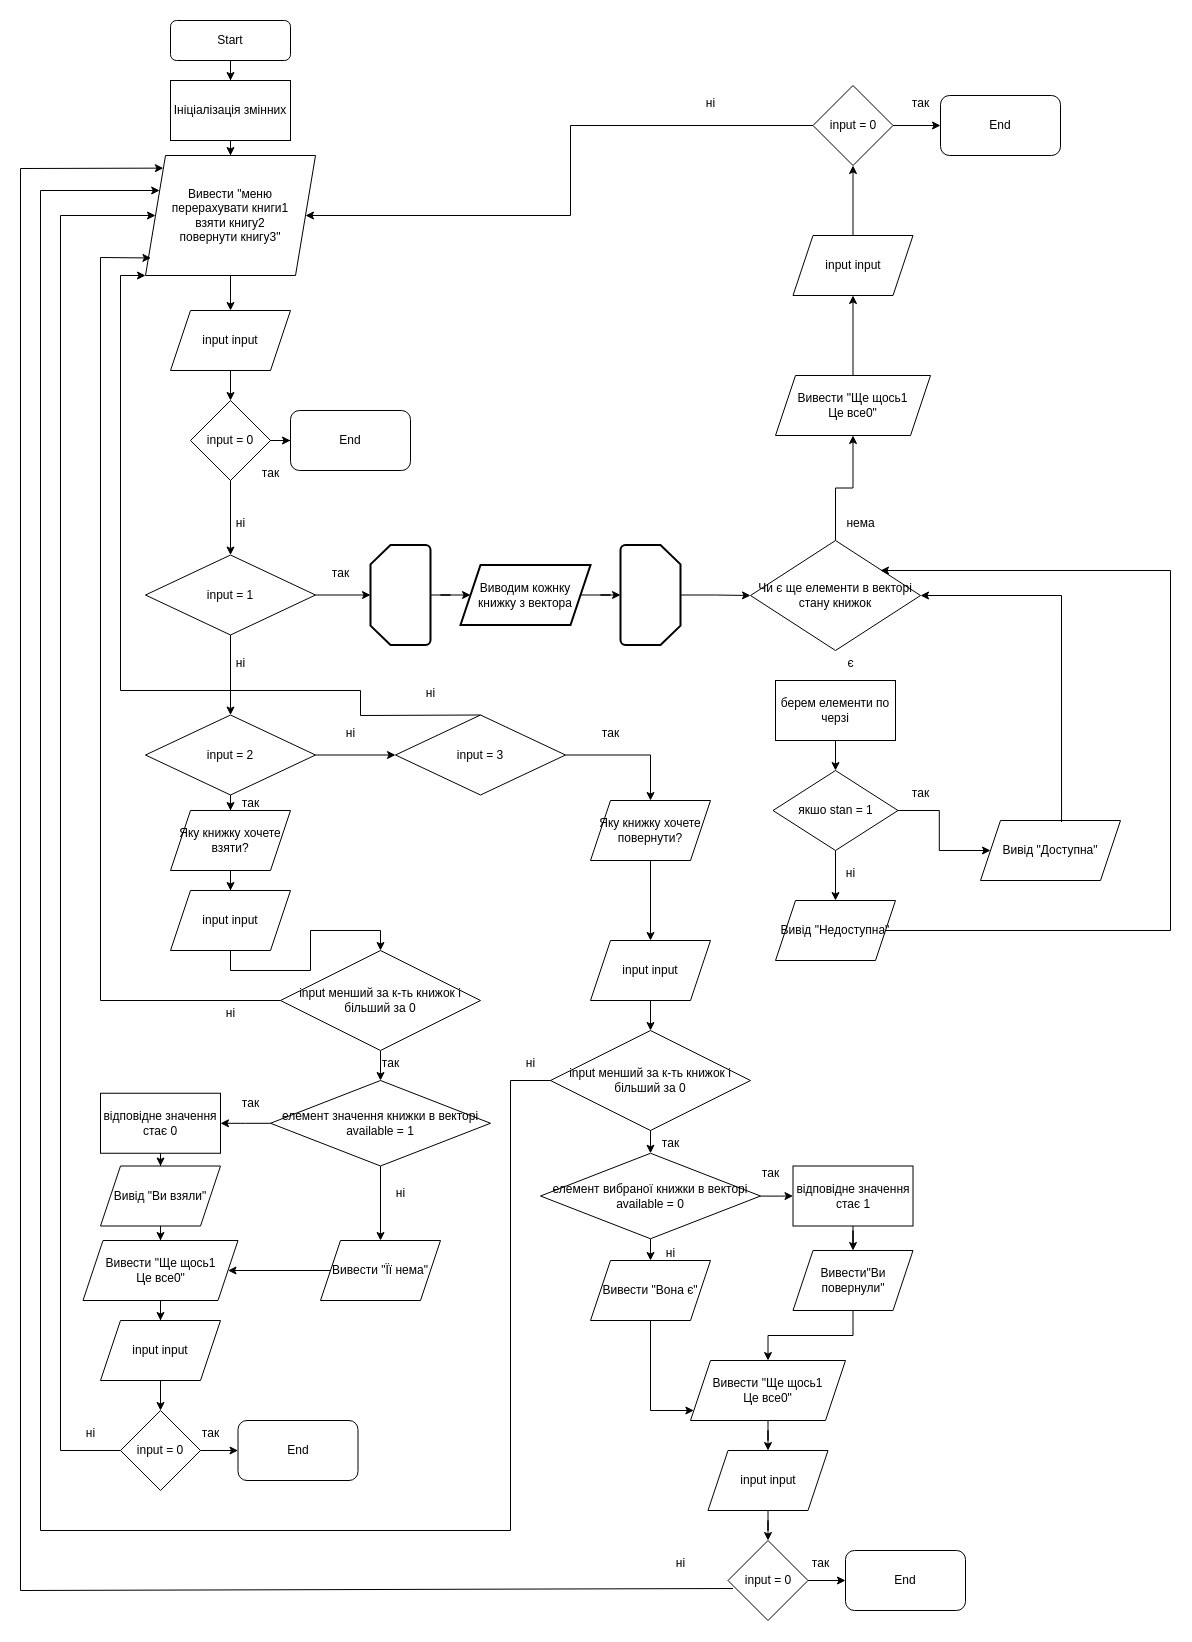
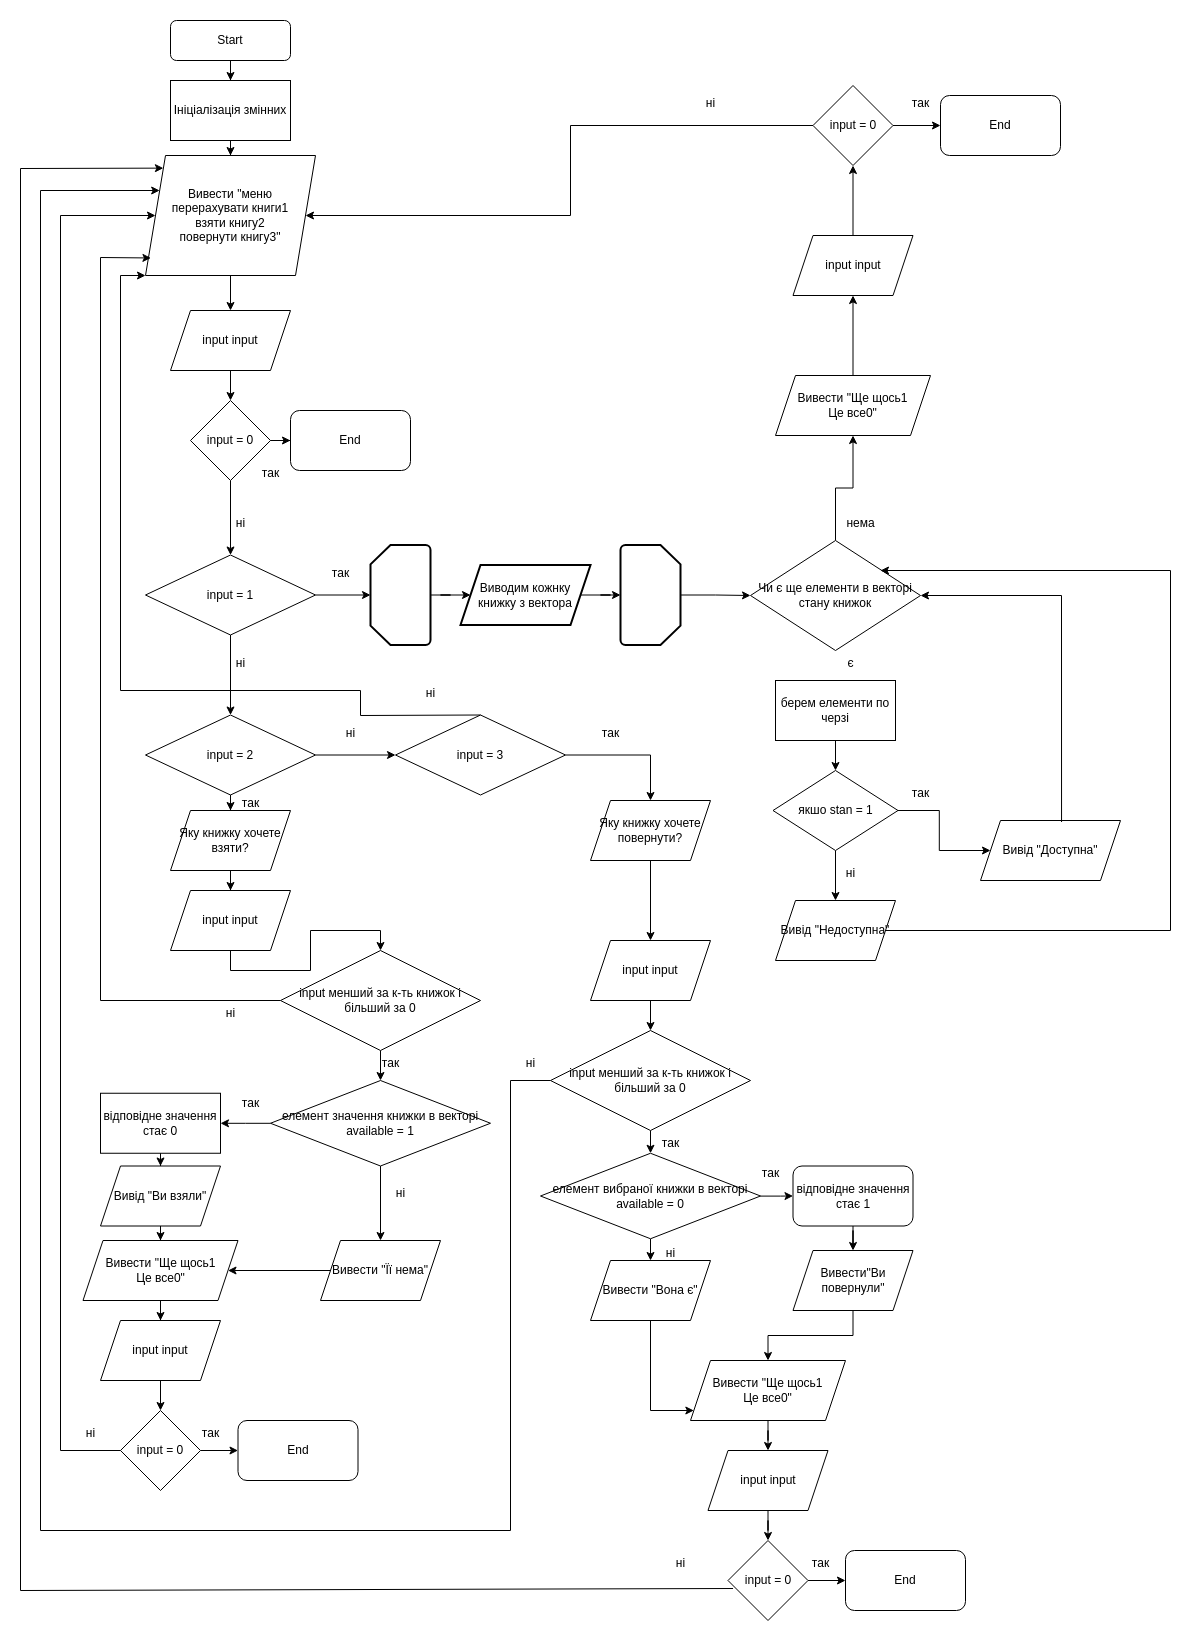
node "відповідне значення стає 1": shape rectangle -> rounded rectangle
